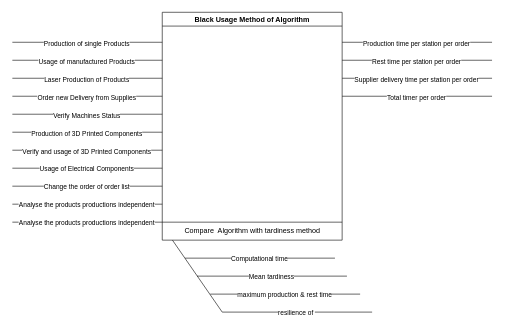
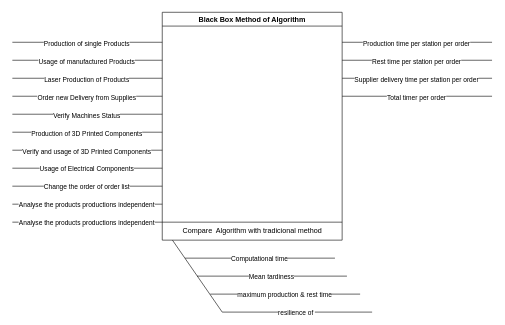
node "Black Usage Method of Algorithm": label "Black Usage Method of Algorithm" -> "Black Box Method of Algorithm"
node "Compare Algorithm with tardiness method": label "Compare Algorithm with tardiness method" -> "Compare Algorithm with tradicional method"
